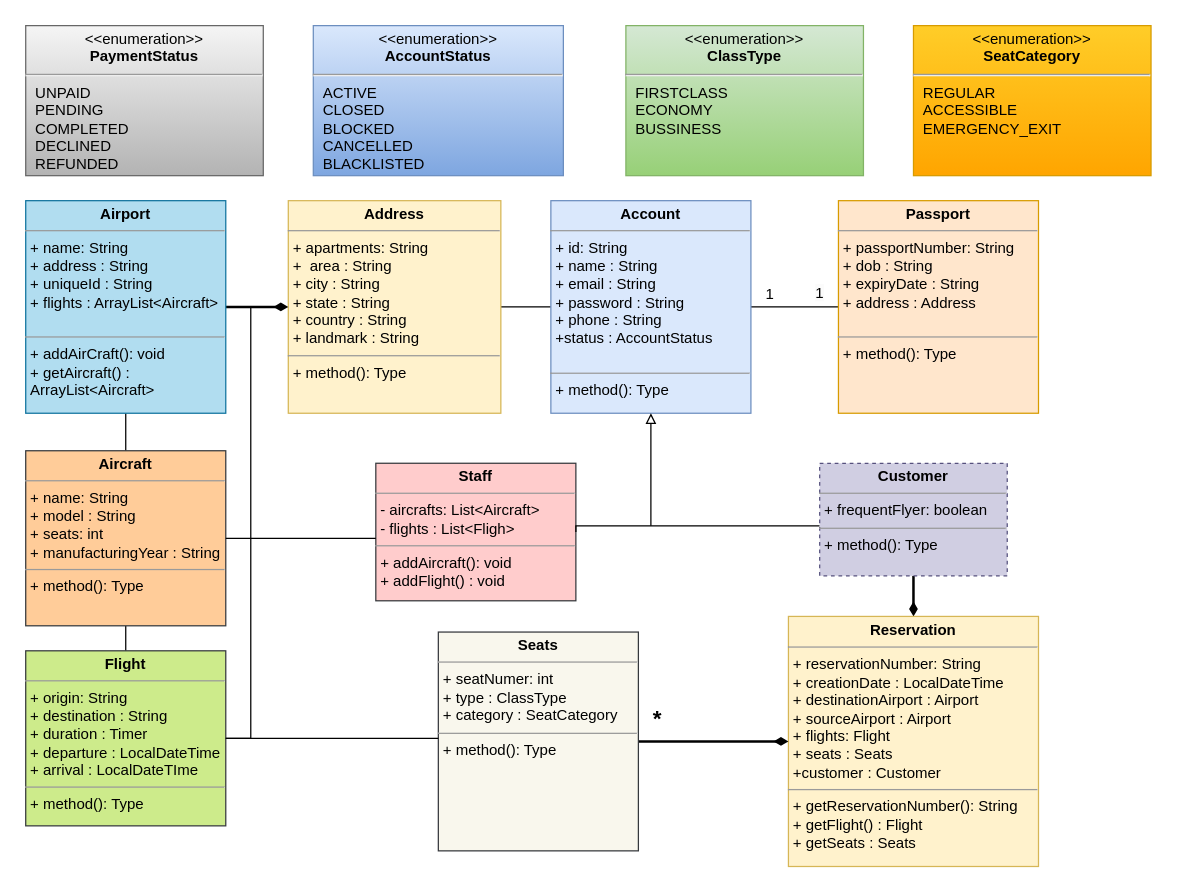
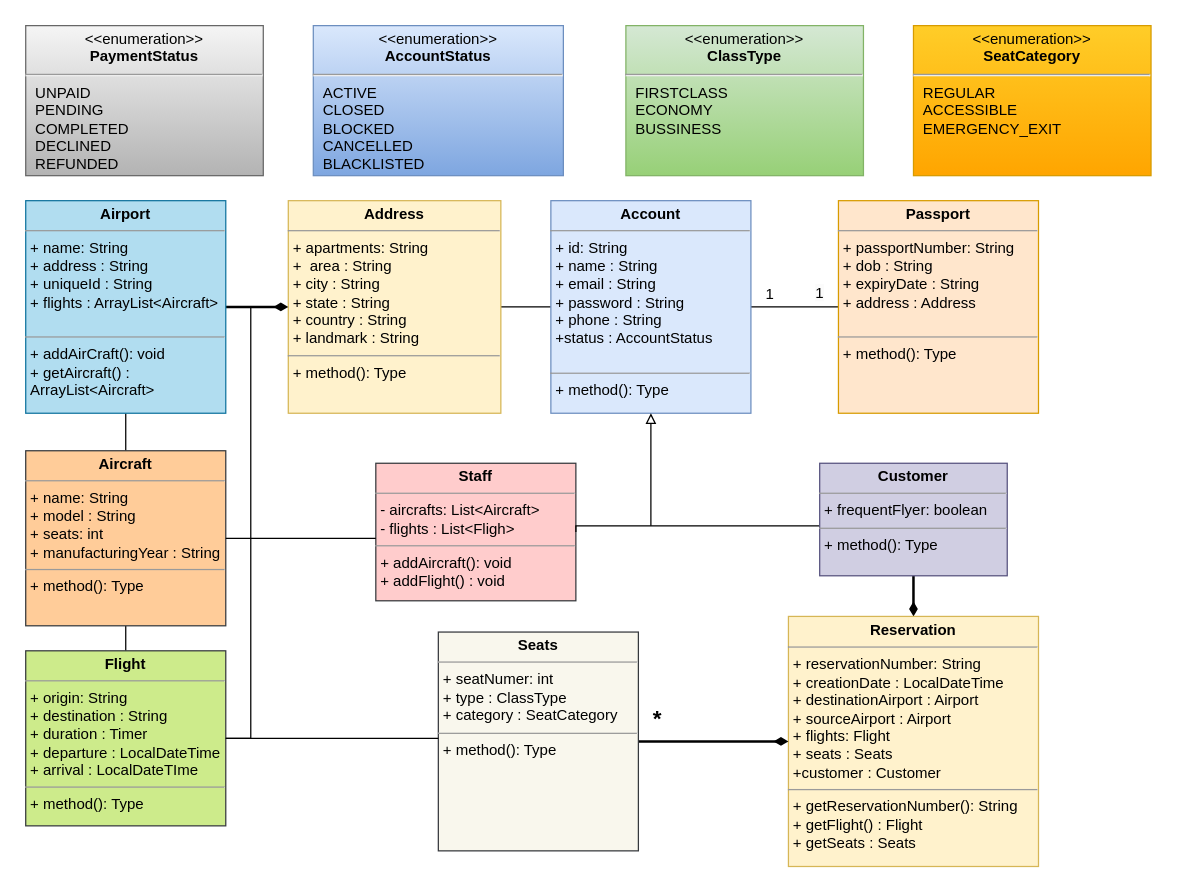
node "Customer + frequentFlyer: boolean + method(): Type": style dashed -> solid
